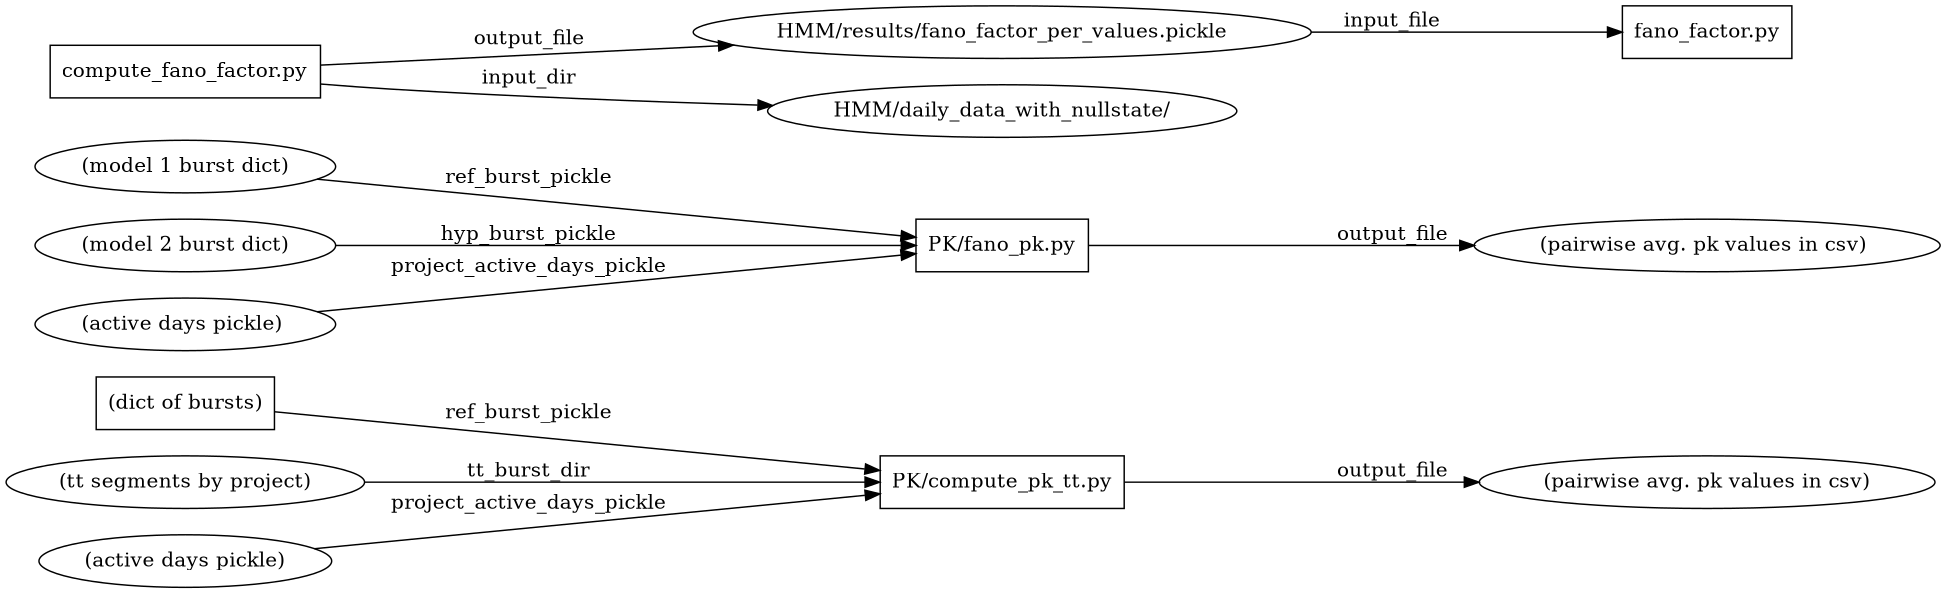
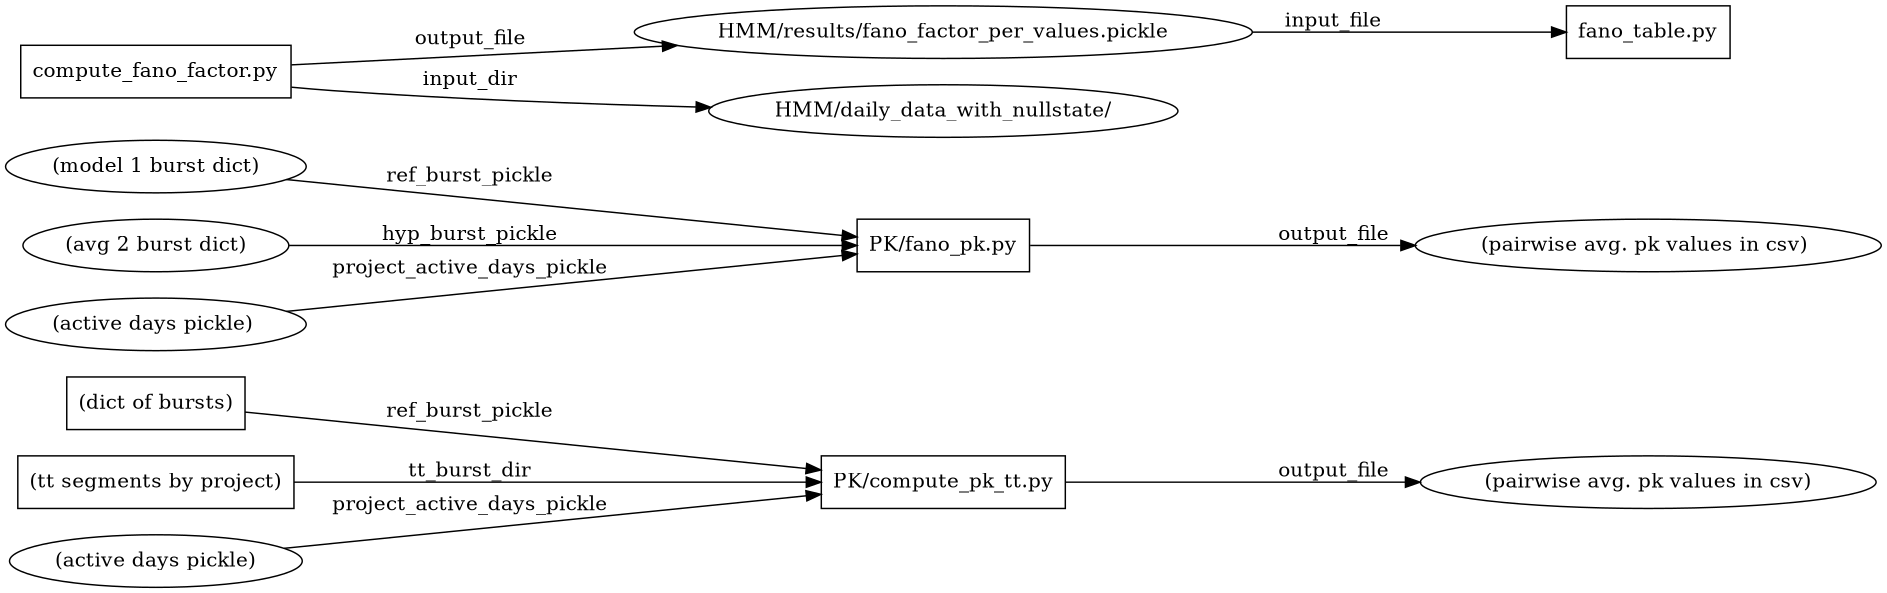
node "fano_factor.py": label "fano_factor.py" -> "fano_table.py"
node "(model 2 burst dict)": label "(model 2 burst dict)" -> "(avg 2 burst dict)"
node "(tt segments by project)": shape ellipse -> box
